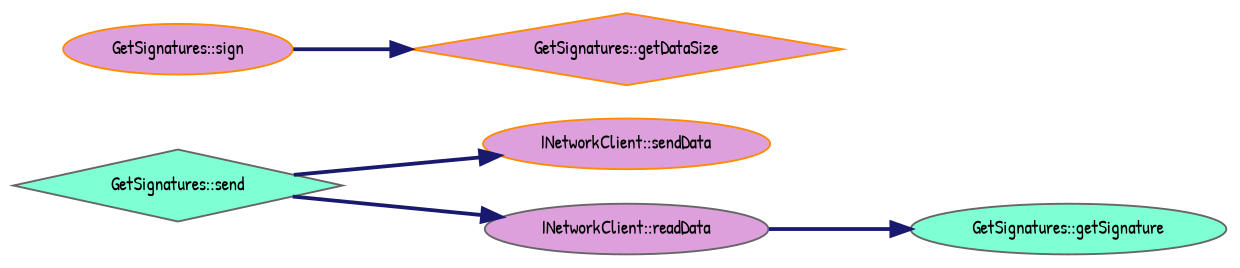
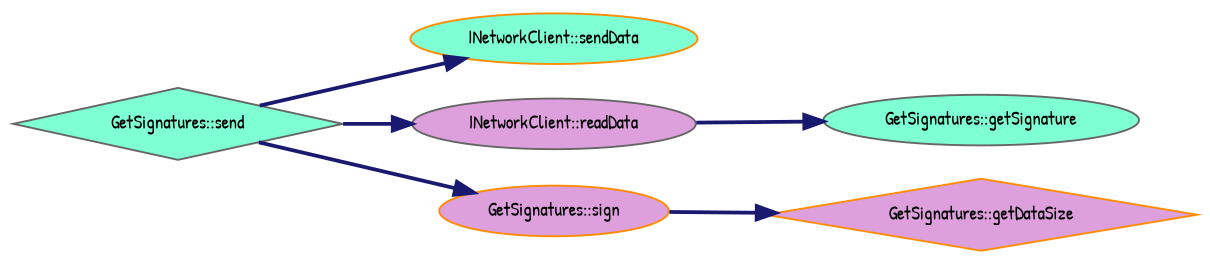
node "INetworkClient::sendData": fillcolor plum -> aquamarine
edge "GetSignatures::send" -> "GetSignatures::sign": added
